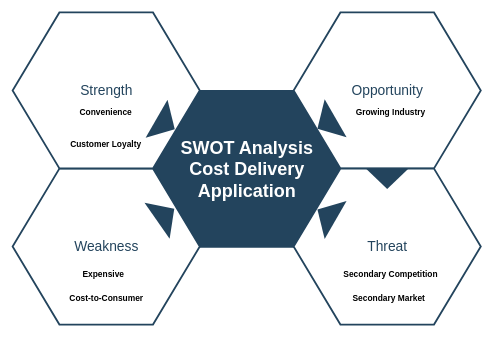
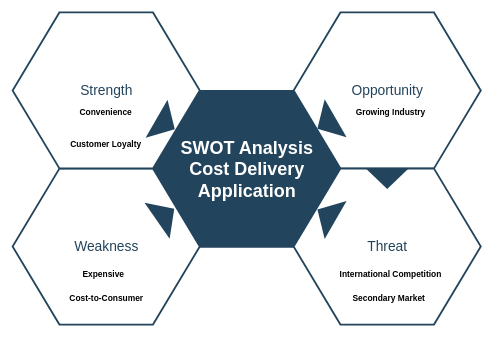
node "Secondary Competition": label "Secondary Competition" -> "International Competition"
